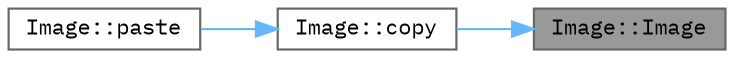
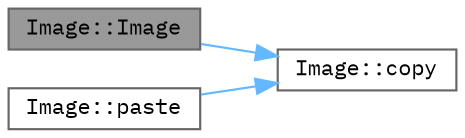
edge "Image::copy" -> "Image::Image": reversed
